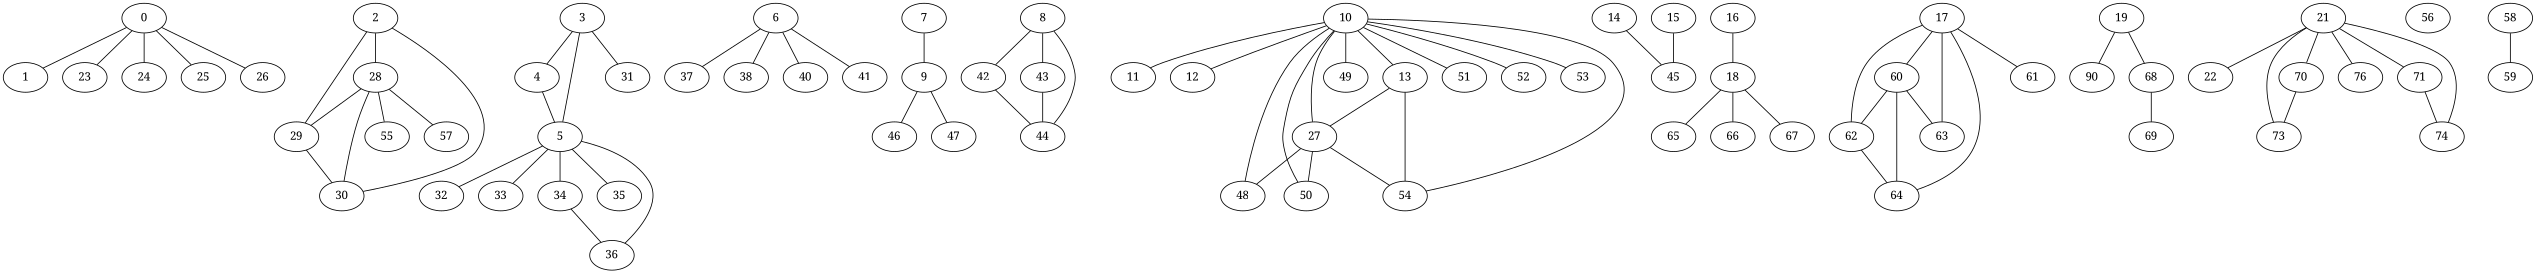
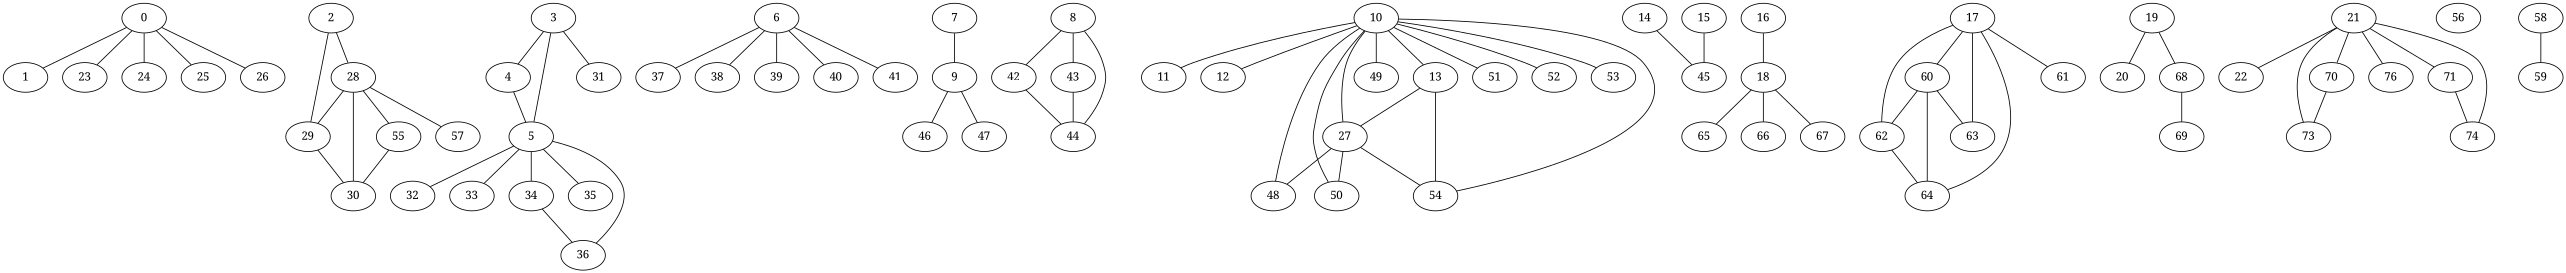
node "39": added
node "90": label "90" -> "20"
edge "2" -- "30": now "55" -- "30"
